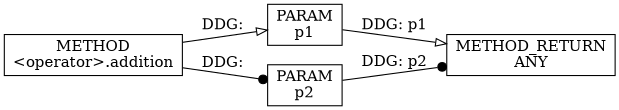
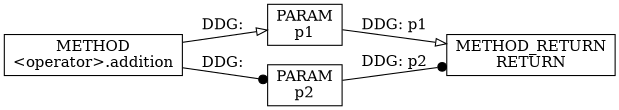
node "METHOD_RETURN": text "ANY" -> "RETURN"
